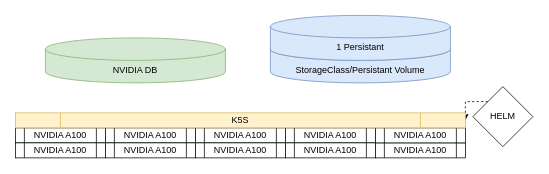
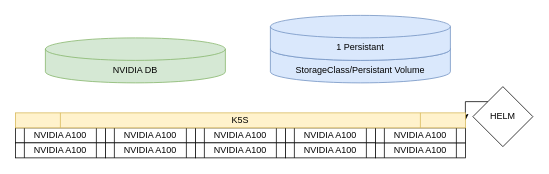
edge "HELM" -> "K5S": style dashed -> solid
